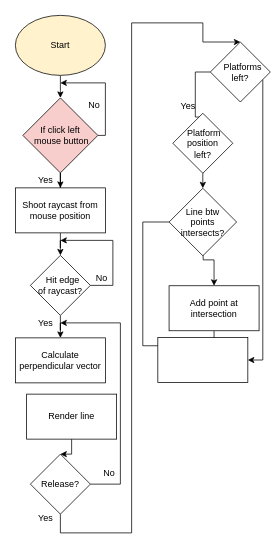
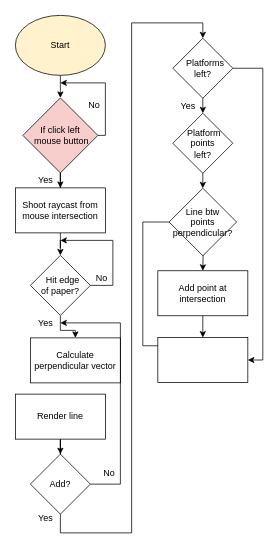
node "Platforms left?": moved (240, 72) -> (203, 68)
node "Platform position left?": label "Platform position left?" -> "Platform points left?"
node "Shoot raycast from mouse position": label "Shoot raycast from mouse position" -> "Shoot raycast from mouse intersection"
node "Line btw points intersects?": label "Line btw points intersects?" -> "Line btw points perpendicular?"
node "Hit edge of raycast?": label "Hit edge of raycast?" -> "Hit edge of paper?"
node "Add point at intersection": moved (214, 308) -> (203, 293)
node "Calculate perpendicular vector": moved (60, 360) -> (75, 360)
node "Render line": moved (72, 417) -> (60, 417)
node "Release?": label "Release?" -> "Add?"
